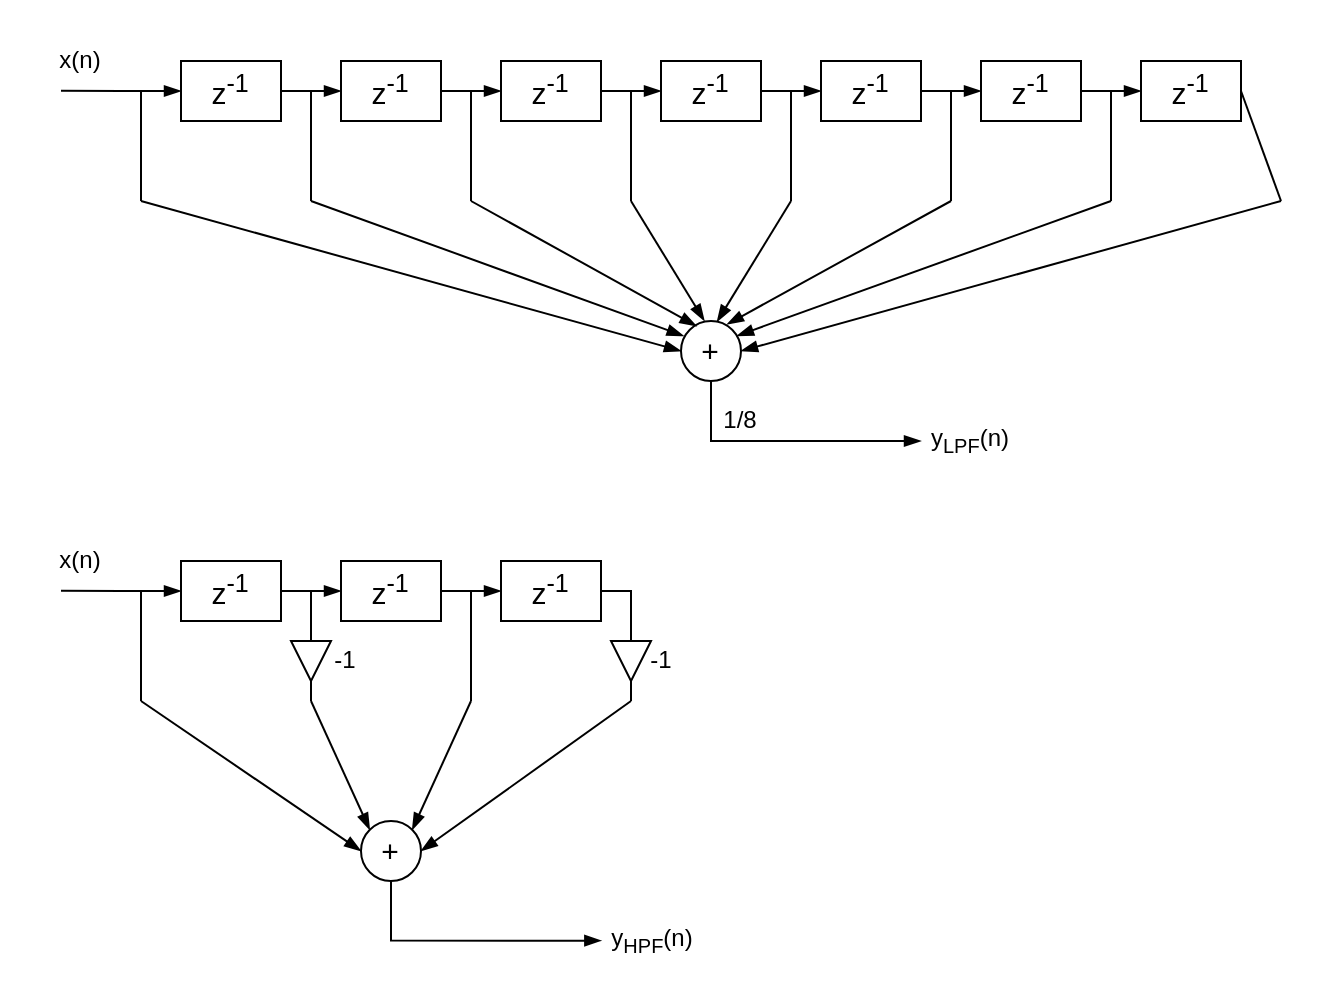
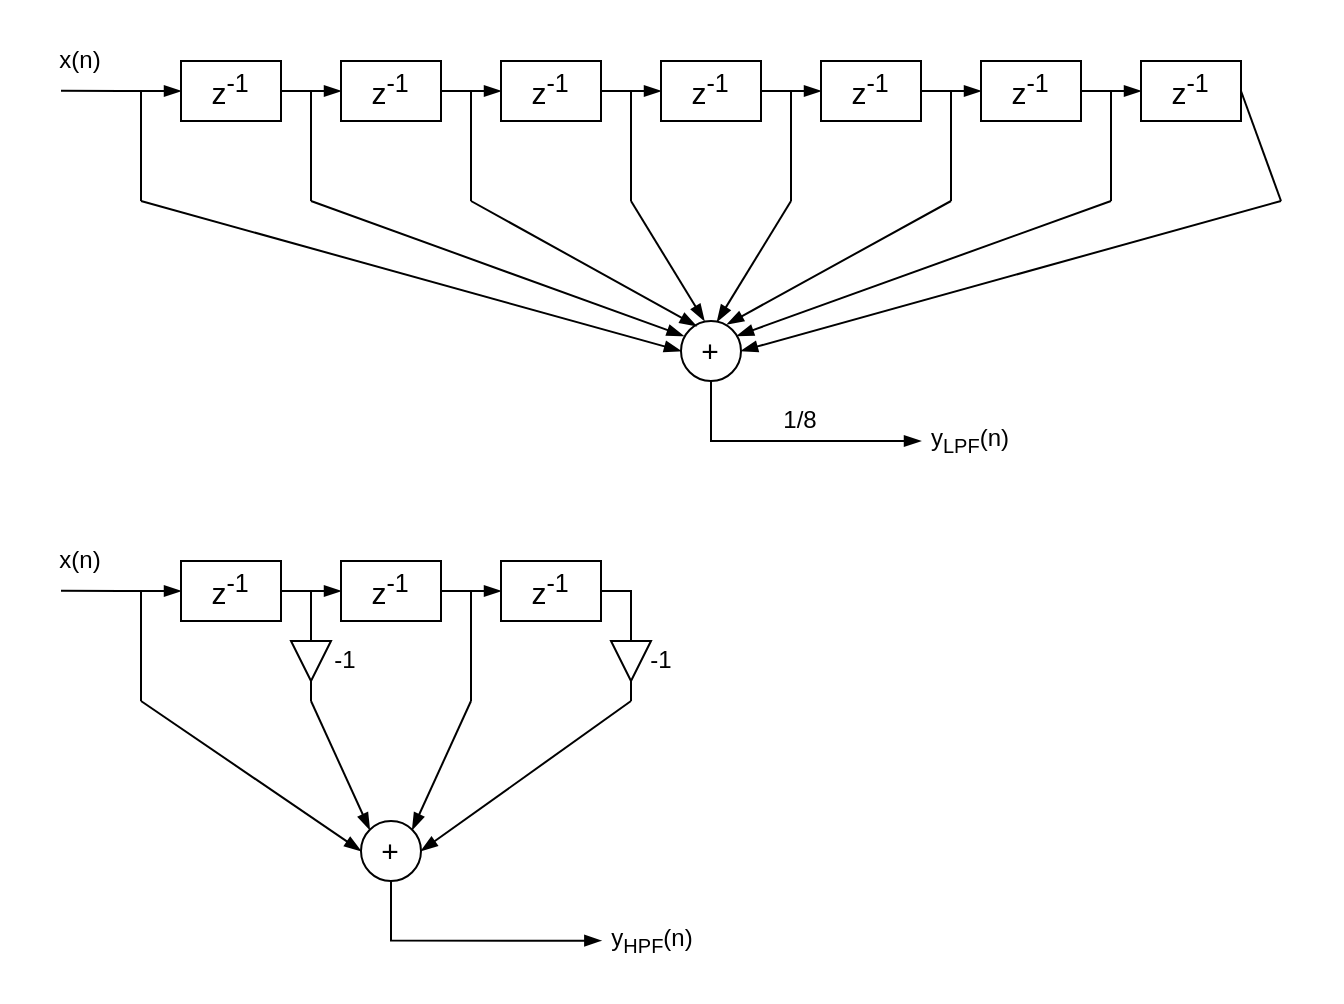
node "1/8": moved (741, 421) -> (801, 421)
